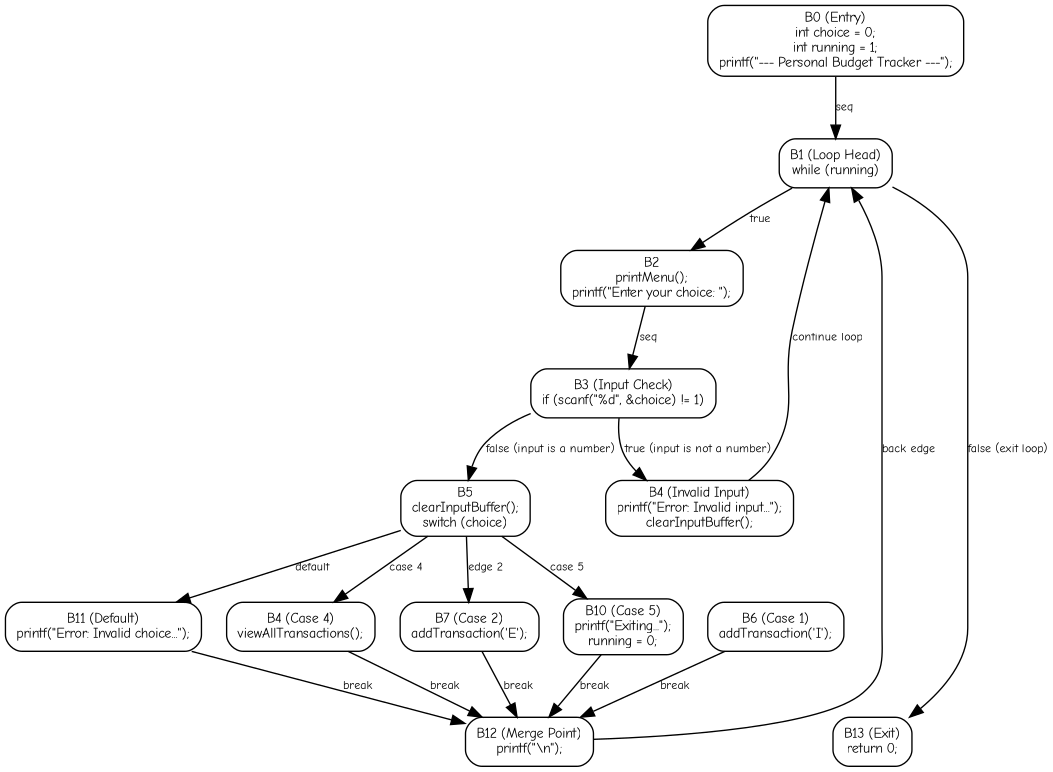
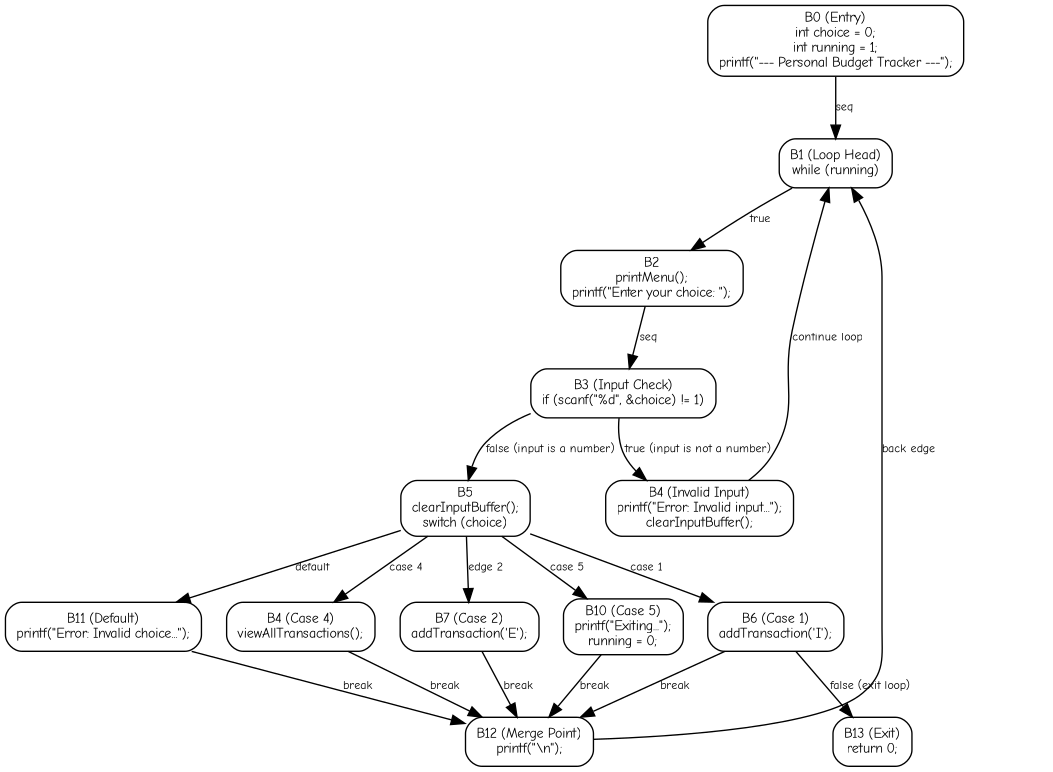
edge "B1 (Loop Head) while (running)" -> "B13 (Exit) return 0;": now "B6 (Case 1) addTransaction('I');" -> "B13 (Exit) return 0;"
edge "B5 clearInputBuffer(); switch (choice)" -> "B6 (Case 1) addTransaction('I');": added, label "case 1"
